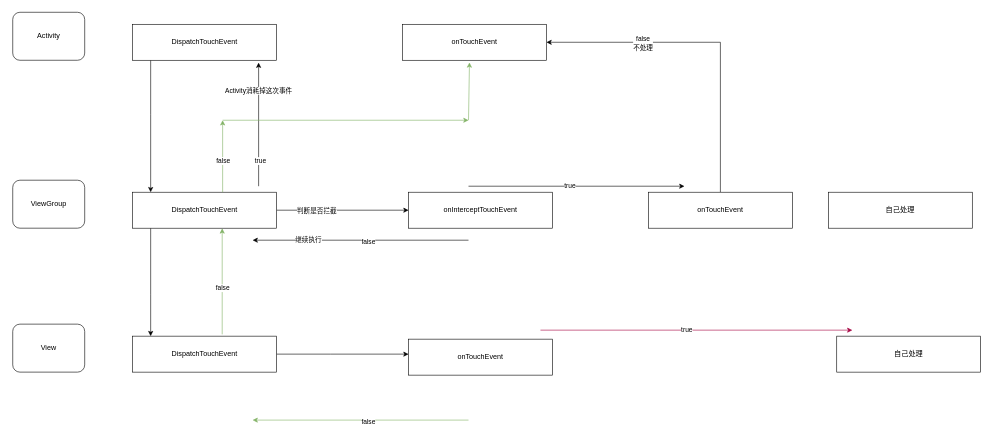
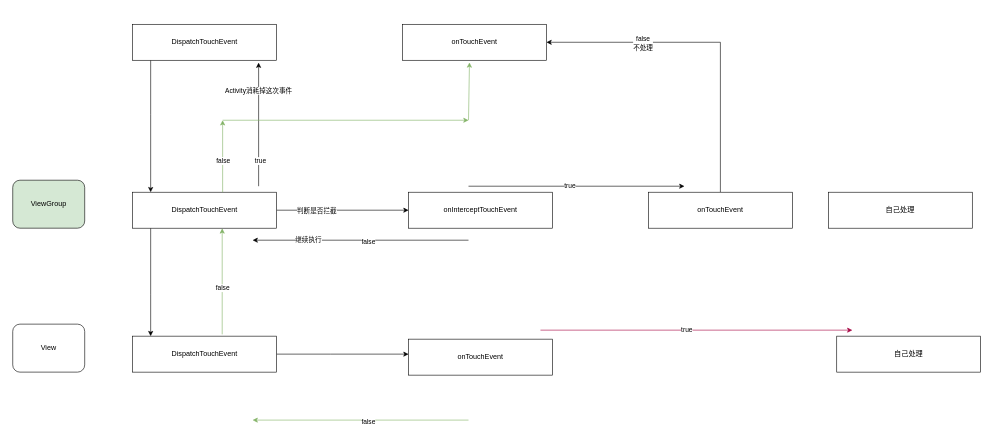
node "Activity": removed
node "ViewGroup": fillcolor #ffffff -> #d5e8d4
